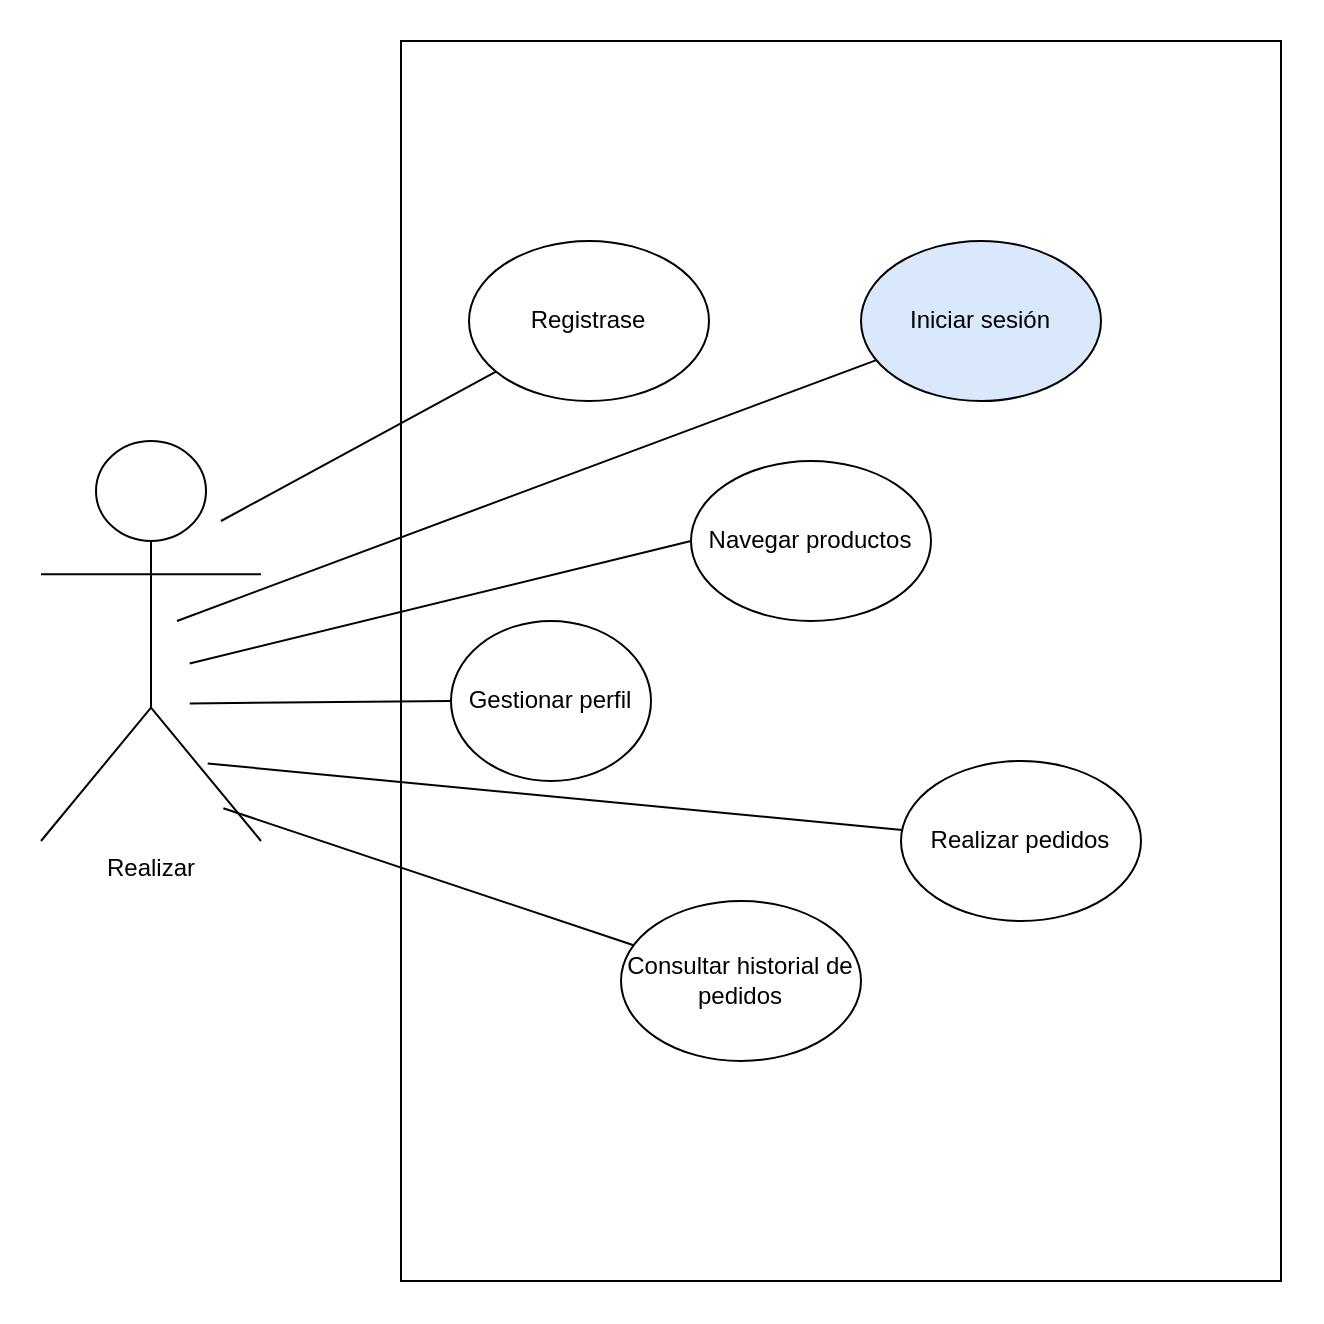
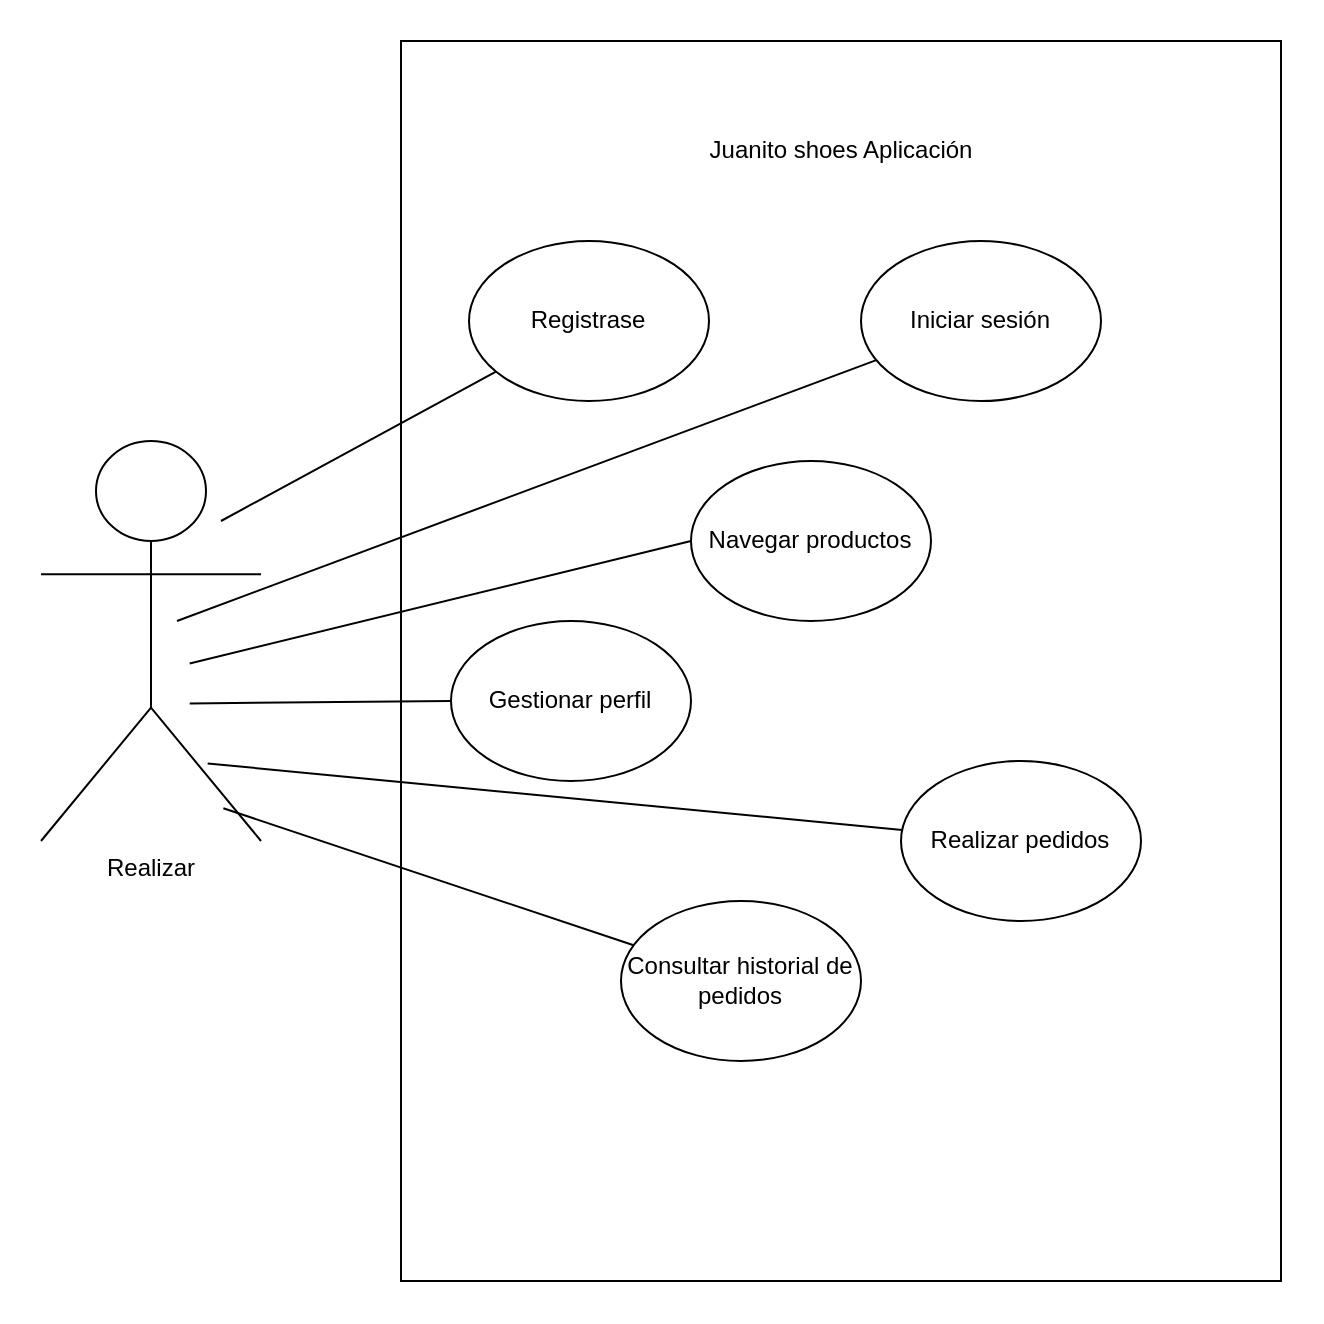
node "Juanito shoes Aplicación": added
node "Iniciar sesión": fillcolor #dae8fc -> #ffffff
node "Gestionar perfil": size 200x160 -> 240x160
